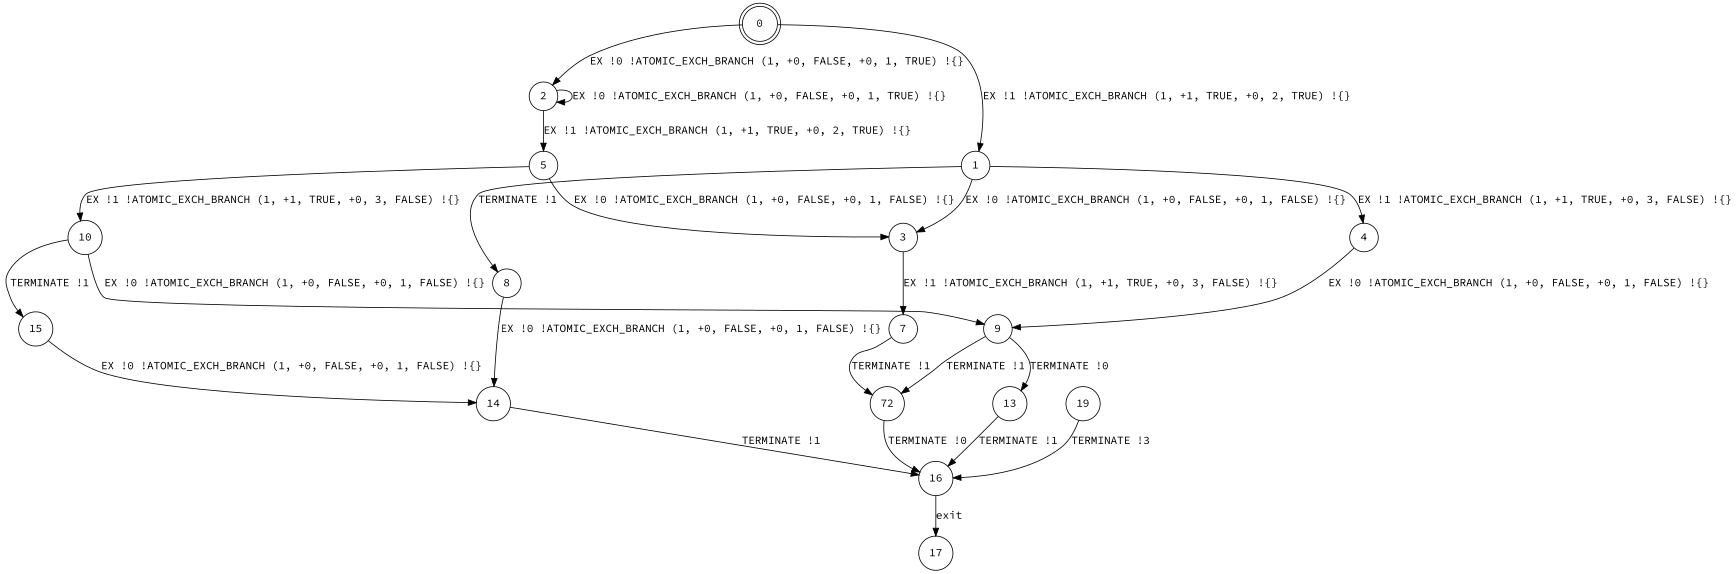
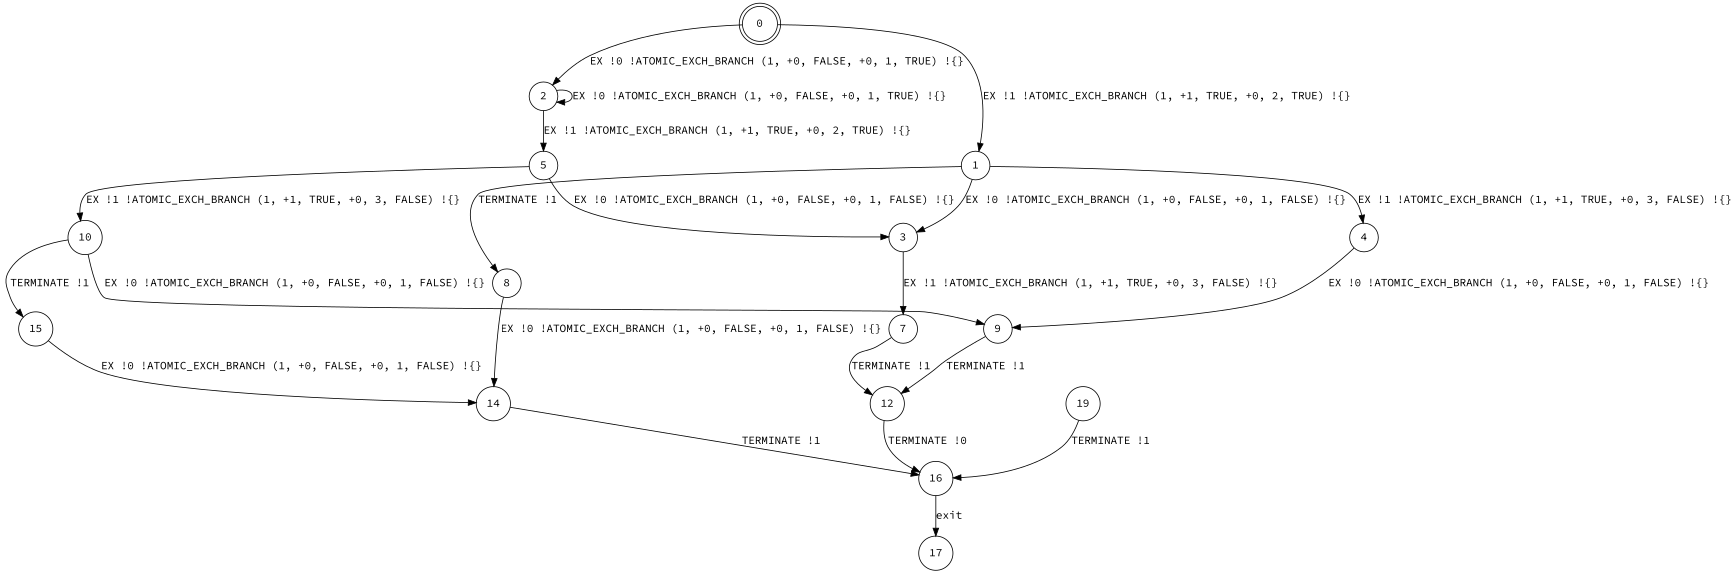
node "72": label "72" -> "12"
node "13": removed
edge "19" -> "16": label "TERMINATE !3" -> "TERMINATE !1"
